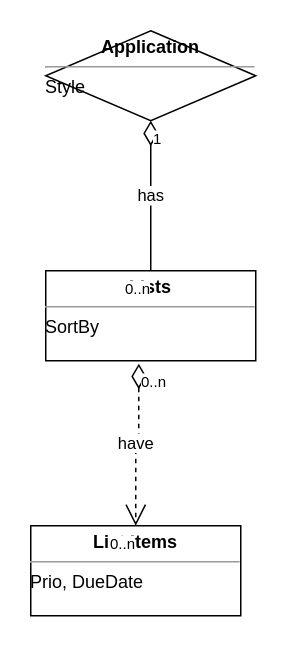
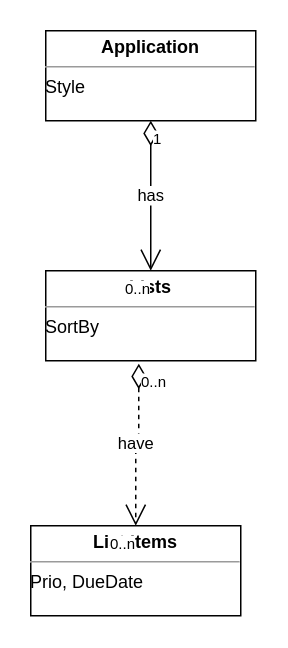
node "Application Style": shape diamond -> rectangle
edge "Lists SortBy" -> "Application Style": arrowhead none -> open
